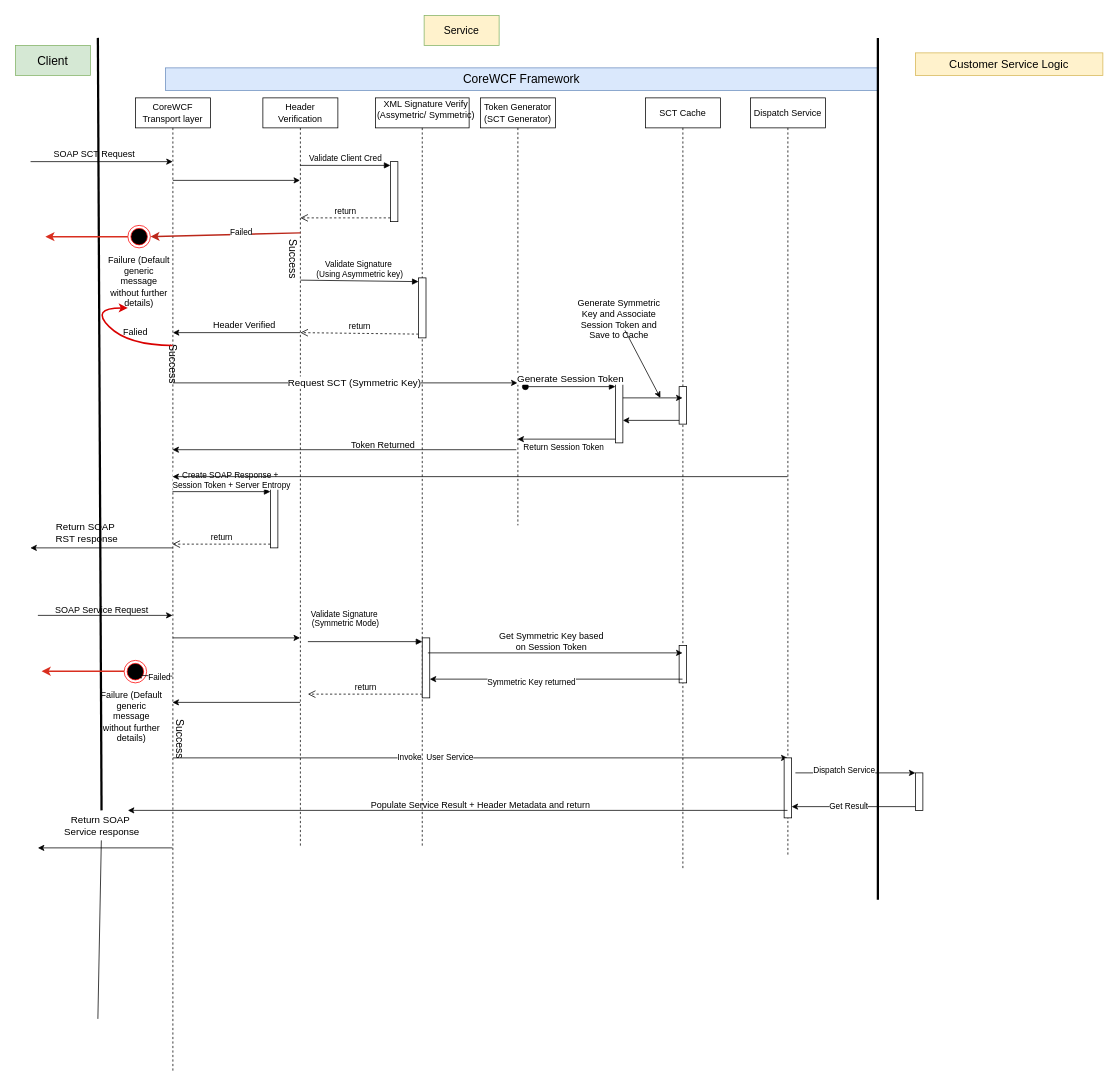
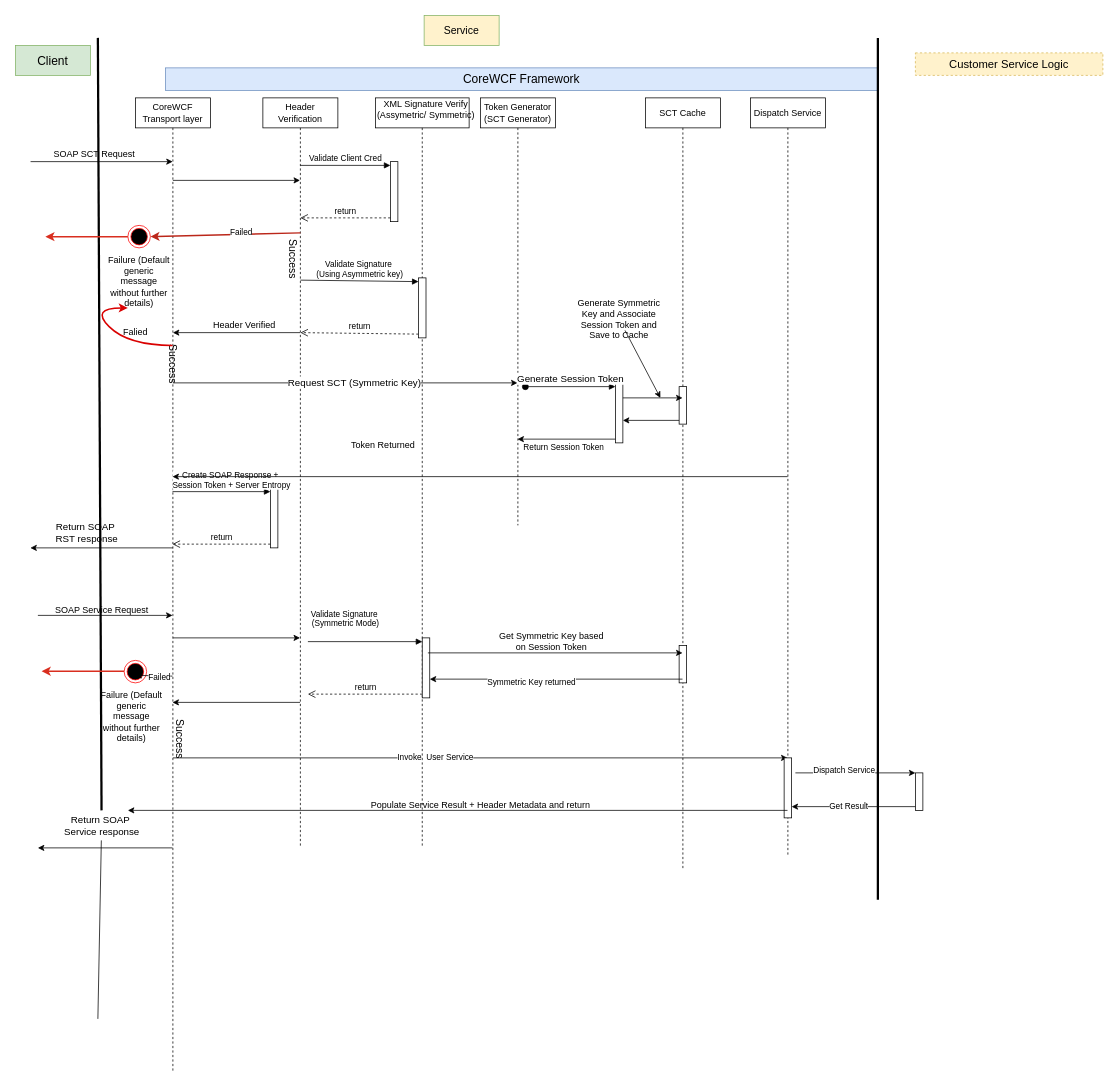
node "Customer Service Logic": style solid -> dashed
edge "Token Generator (SCT Generator)" -> "CoreWCF Transport layer": removed
